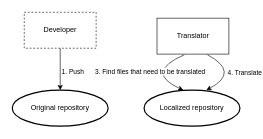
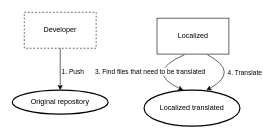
node "Translator": label "Translator" -> "Localized"
node "Original repository": size 96x36 -> 96x24
node "Localized repository": label "Localized repository" -> "Localized translated"
